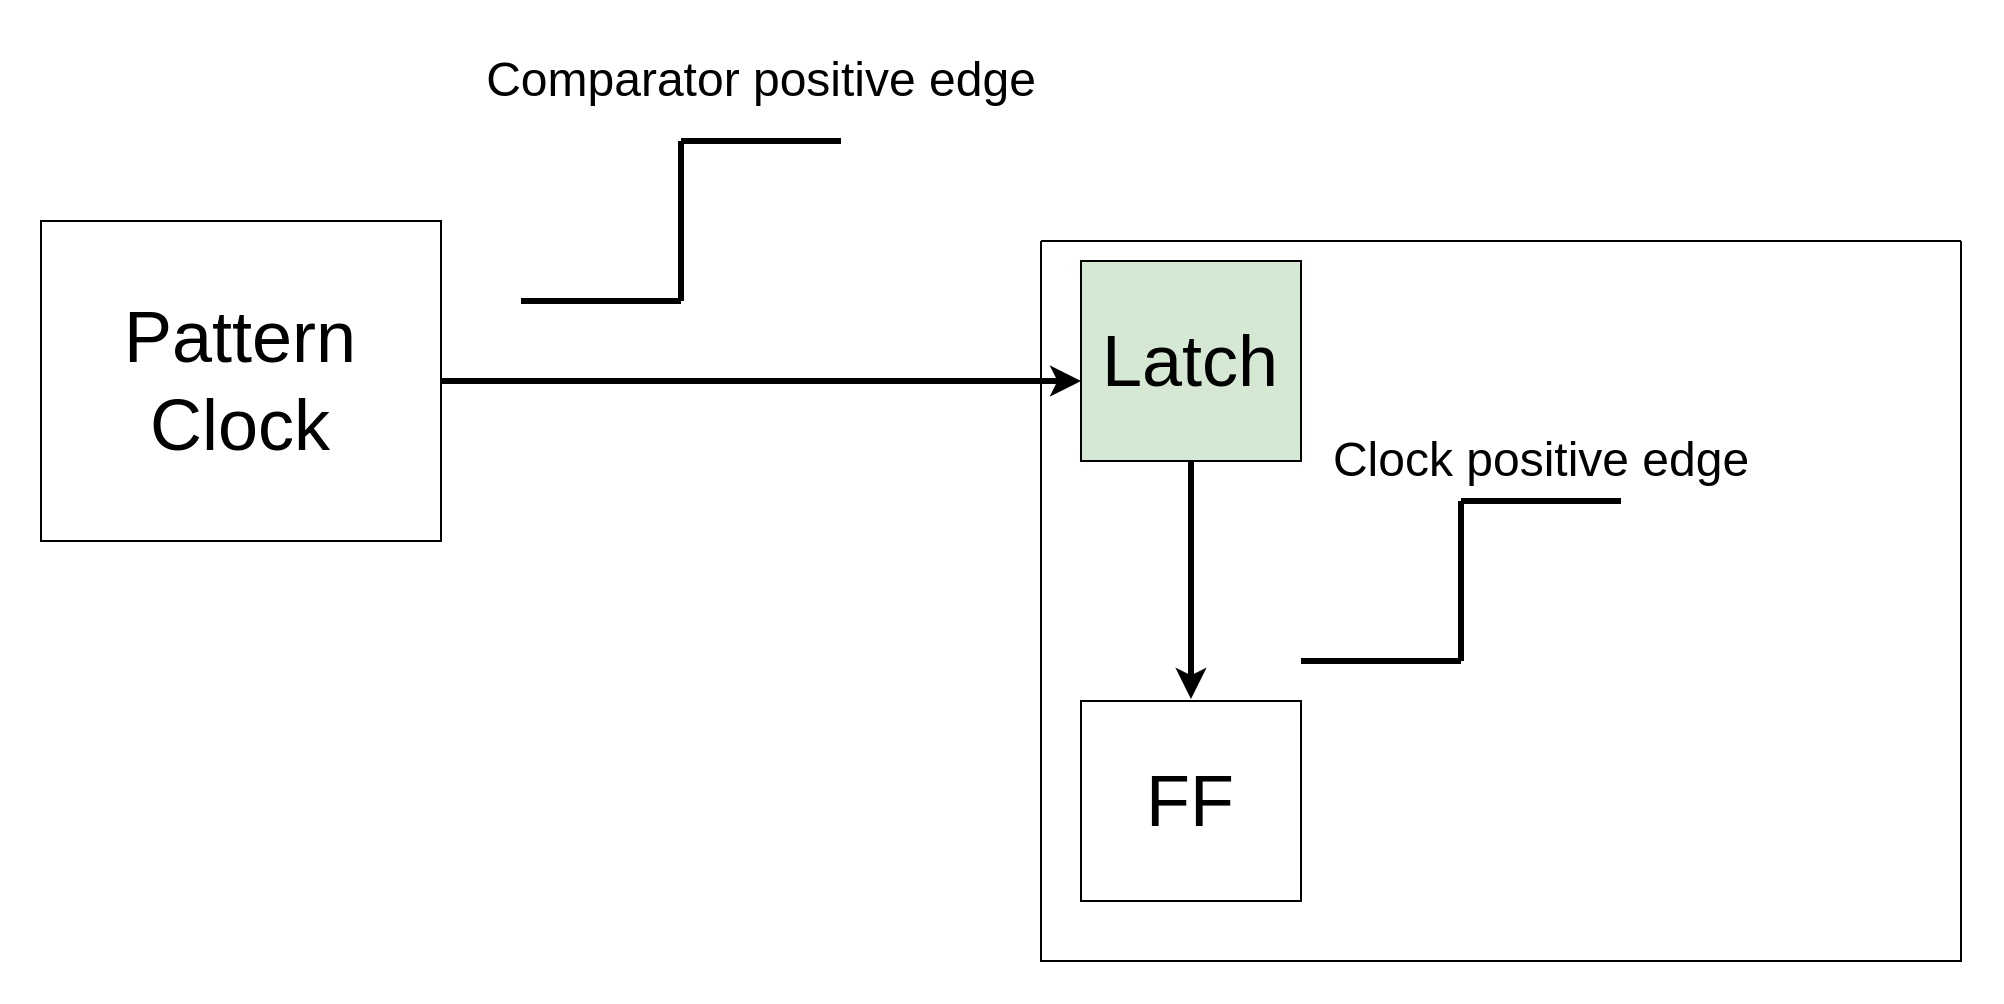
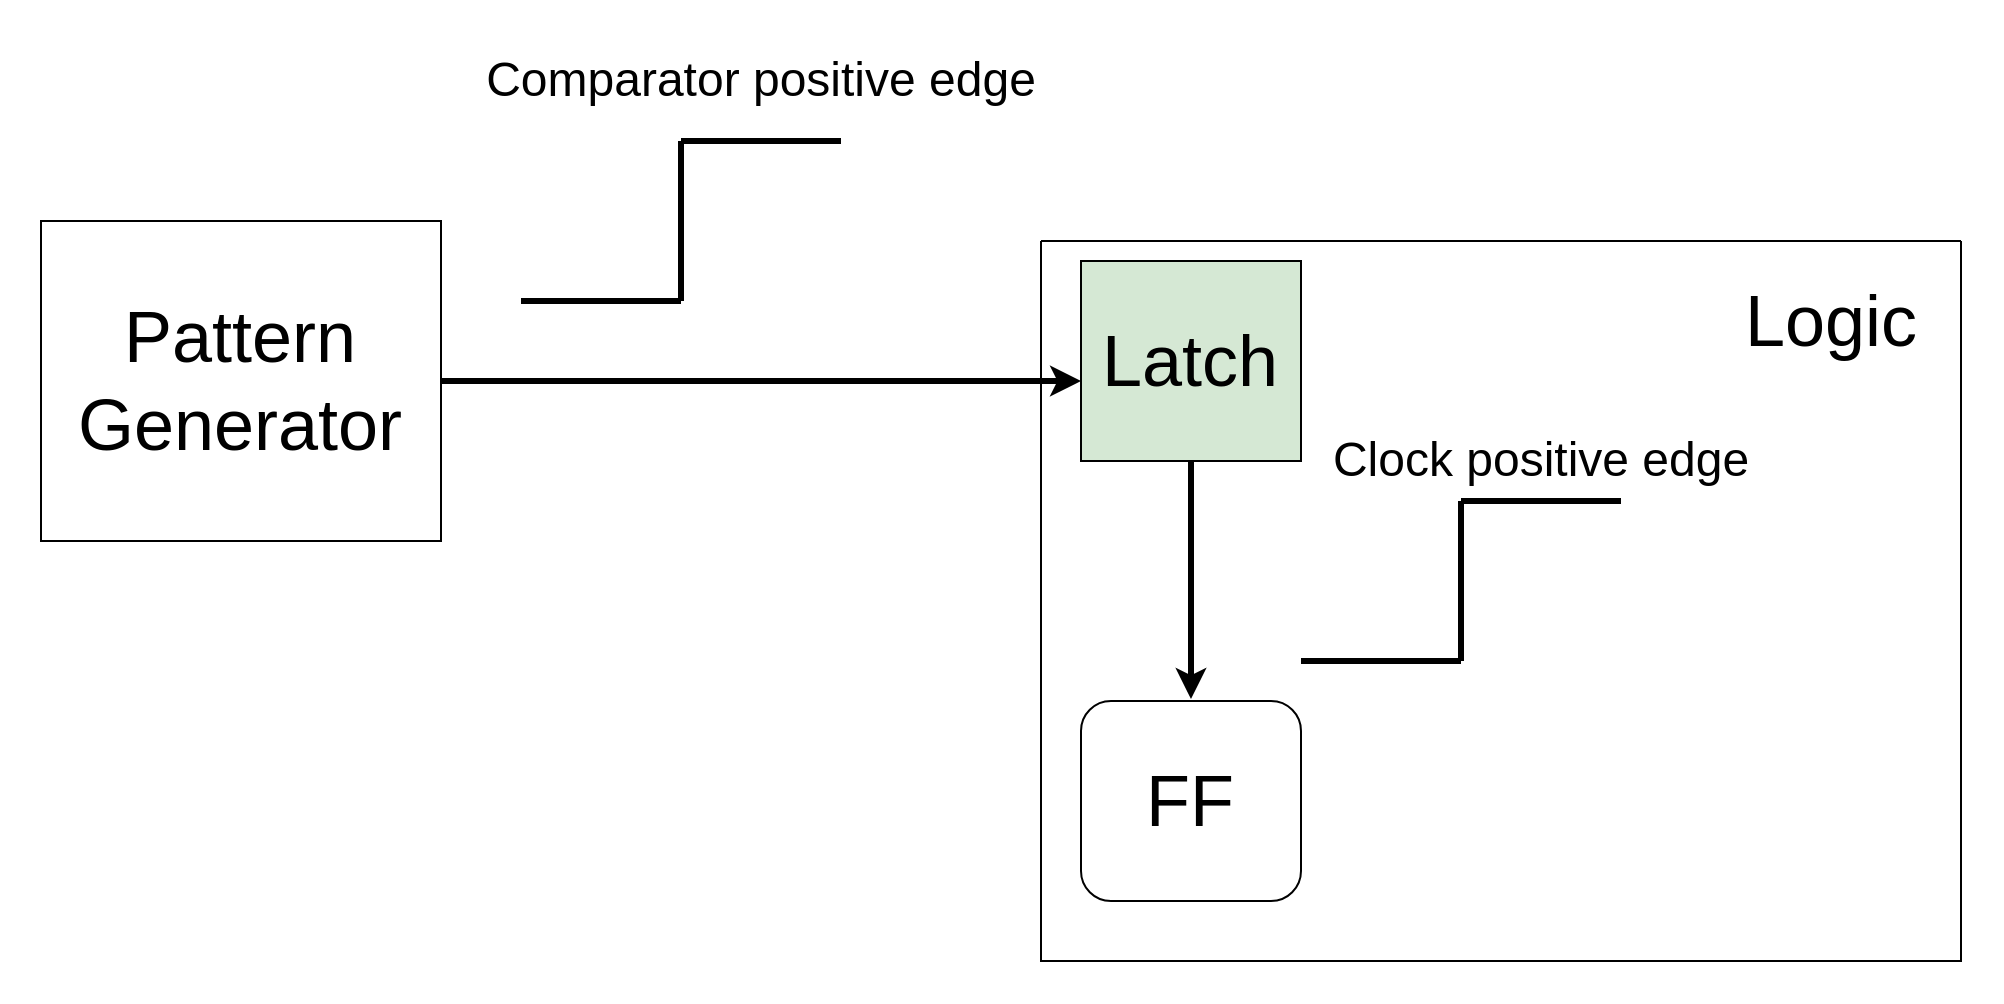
node "Logic": added
node "Pattern Clock": label "Pattern Clock" -> "Pattern Generator"
node "FF": shape rectangle -> rounded rectangle
